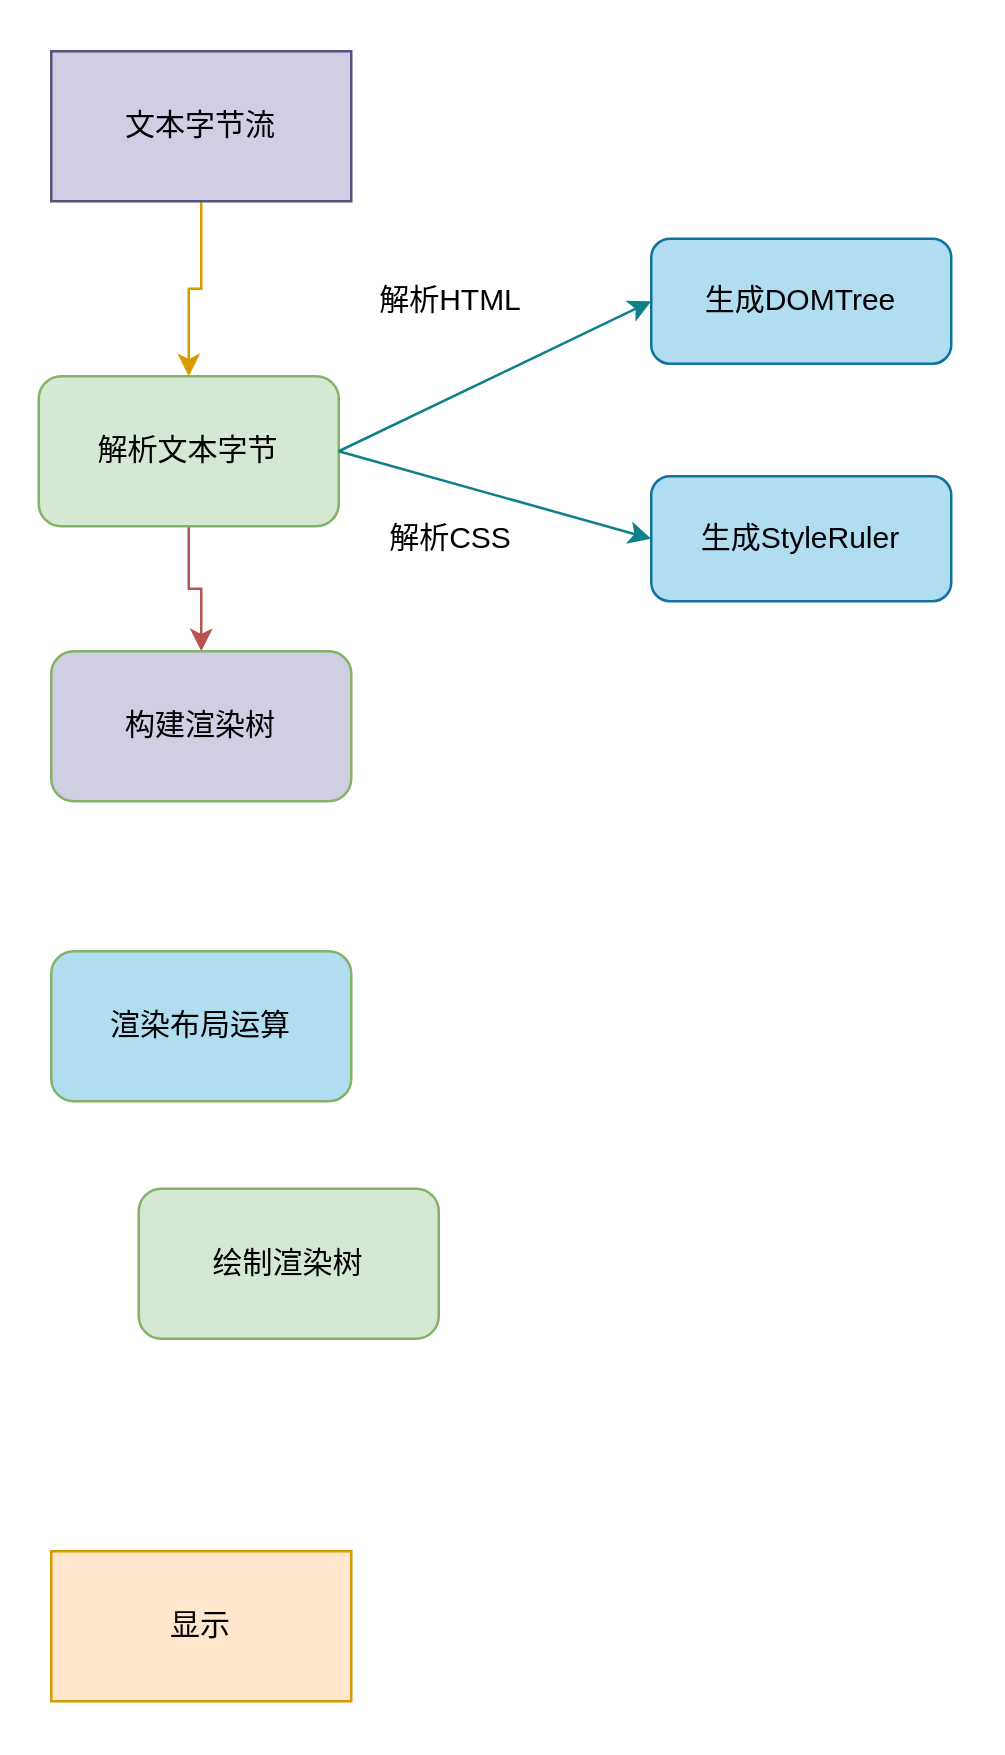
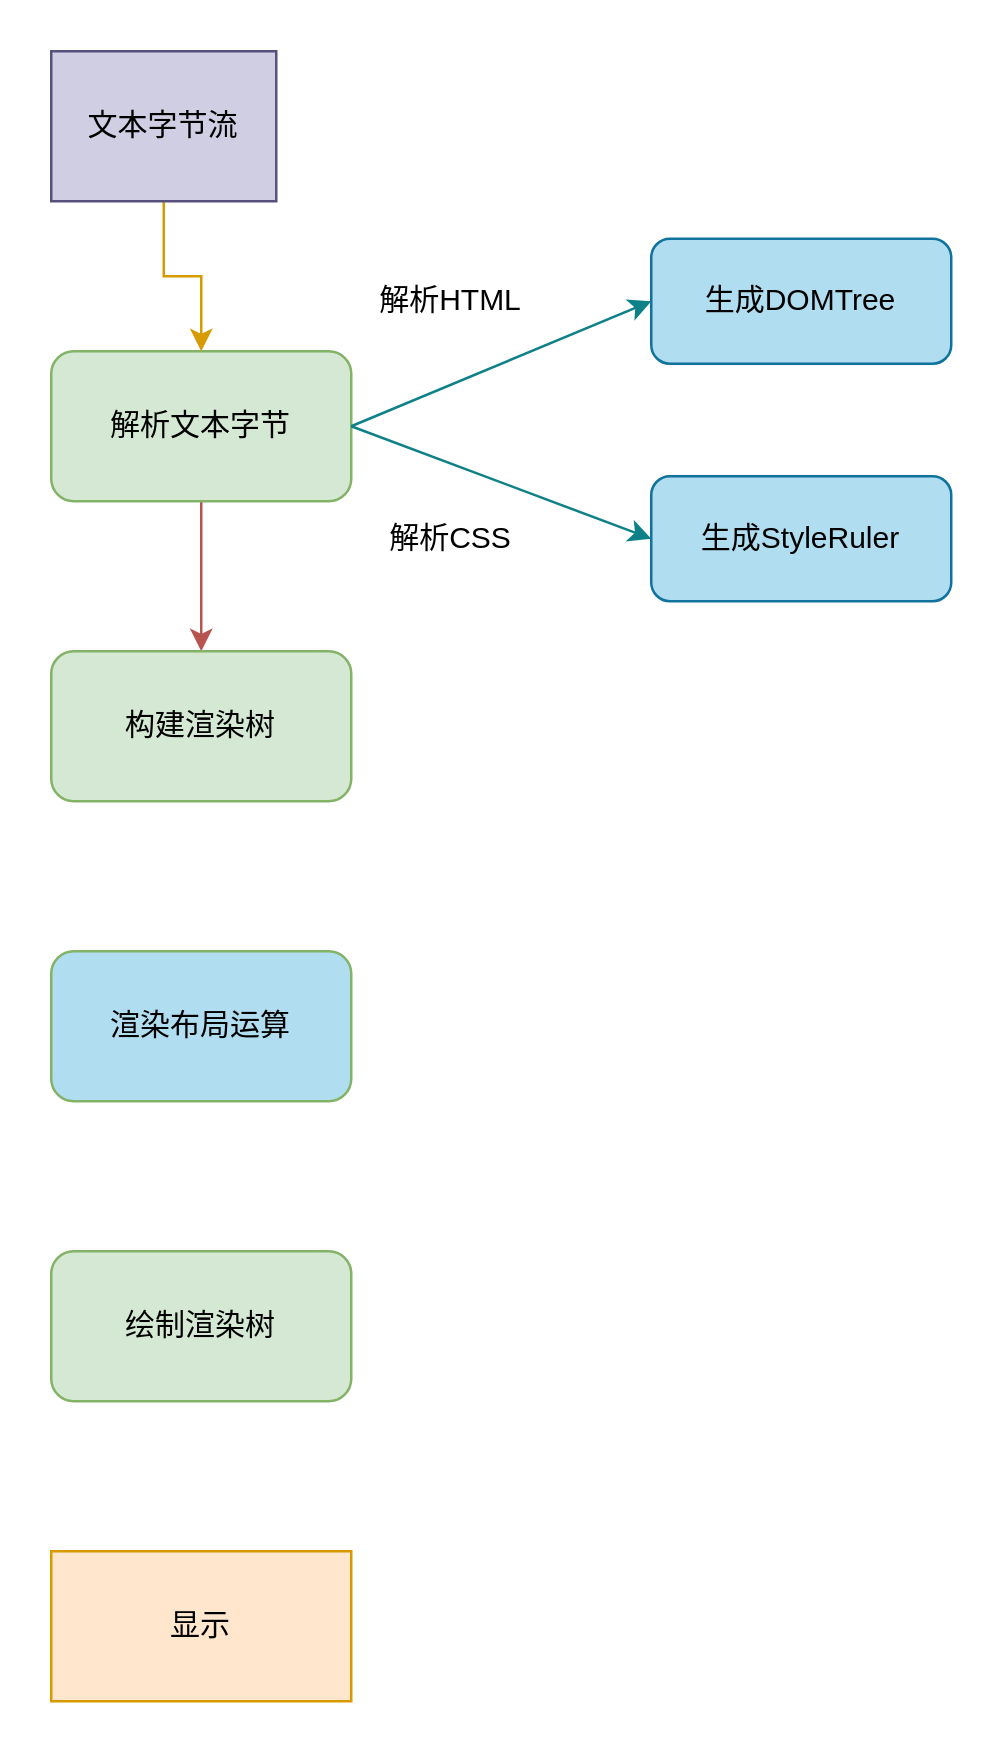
node "文本字节流": size 300x150 -> 225x150
node "解析文本字节": moved (189, 451) -> (201, 426)
node "构建渲染树": fillcolor #d0cee2 -> #d5e8d4
node "绘制渲染树": moved (289, 1264) -> (201, 1326)
